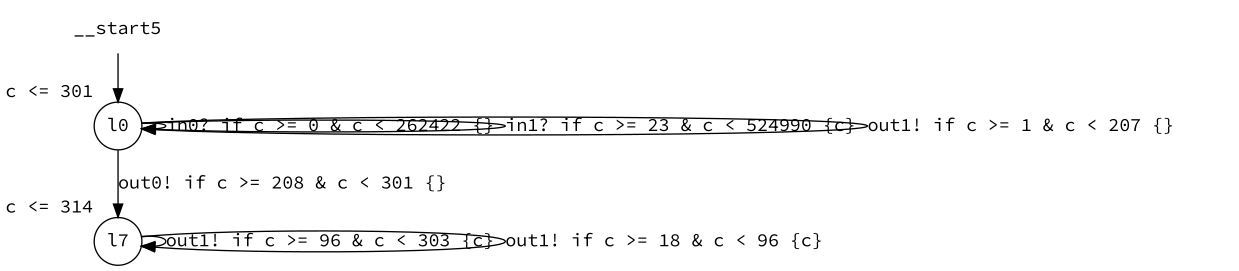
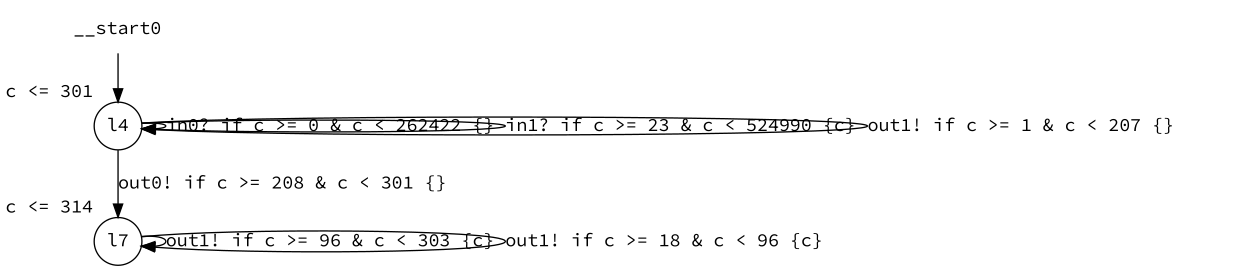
node "__start5": label "__start5" -> "__start0"
node "l0 c <= 301": label "l0 c <= 301" -> "l4 c <= 301"
